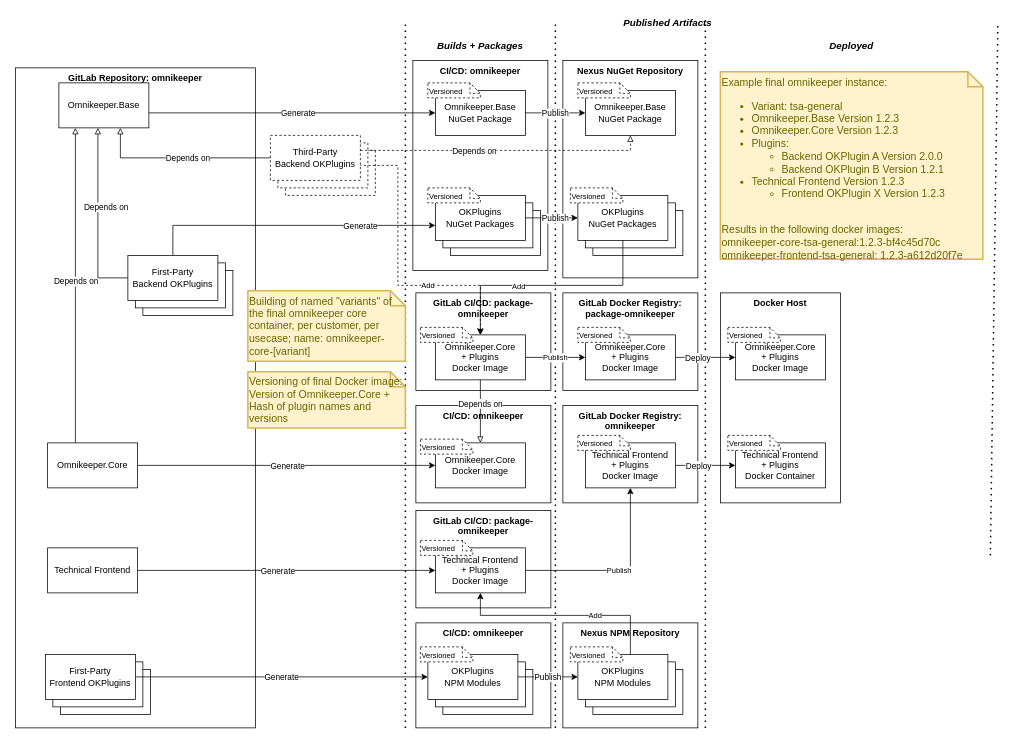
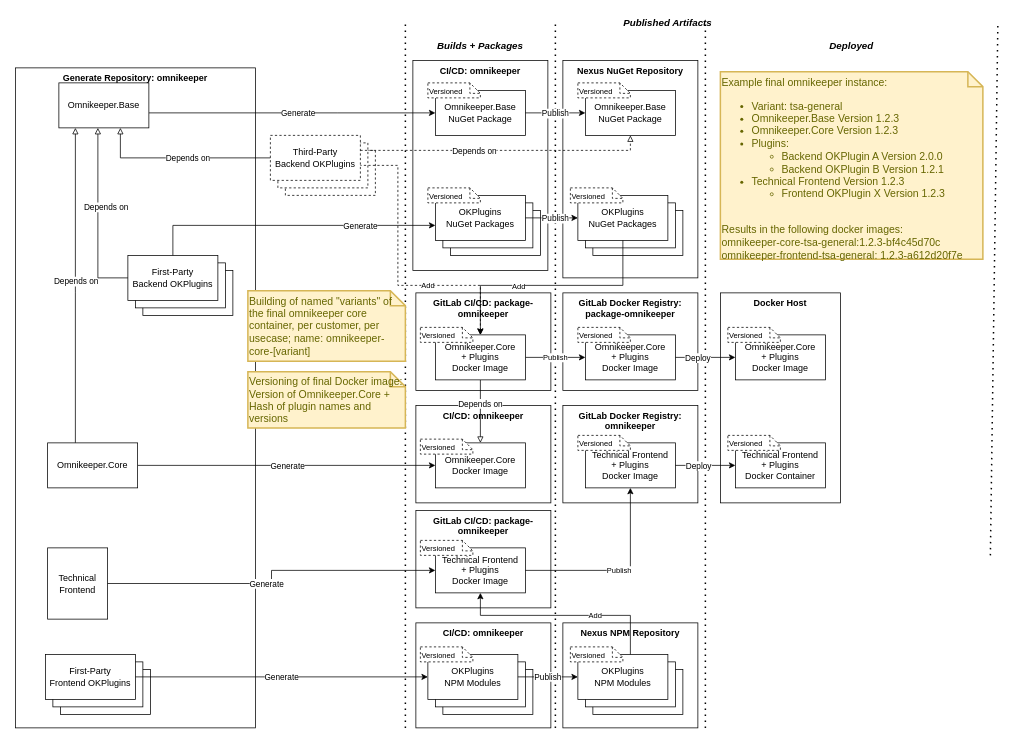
node "GitLab Repository: omnikeeper": label "GitLab Repository: omnikeeper" -> "Generate Repository: omnikeeper"
node "Technical Frontend": size 90x45 -> 60x71
